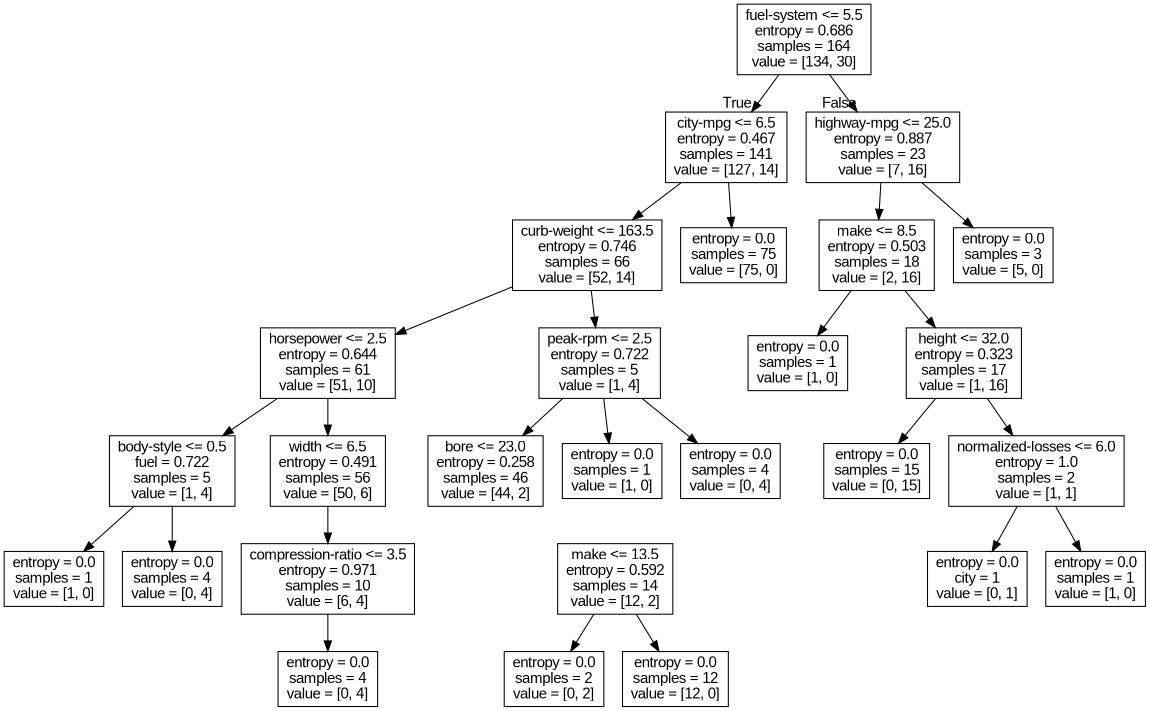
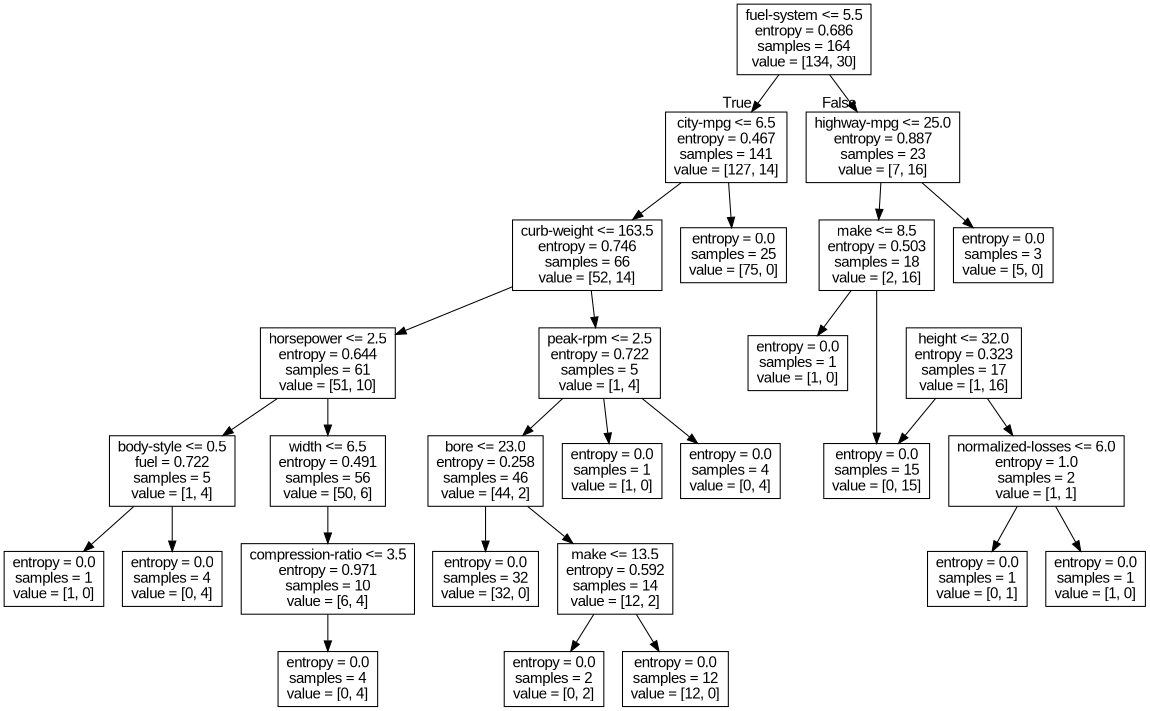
node "entropy = 0.0 samples = 75 value = [75, 0]": label "entropy = 0.0 samples = 75 value = [75, 0]" -> "entropy = 0.0 samples = 25 value = [75, 0]"
edge "make <= 8.5 entropy = 0.503 samples = 18 value = [2, 16]" -> "height <= 32.0 entropy = 0.323 samples = 17 value = [1, 16]": now "make <= 8.5 entropy = 0.503 samples = 18 value = [2, 16]" -> "entropy = 0.0 samples = 15 value = [0, 15]"
edge "bore <= 23.0 entropy = 0.258 samples = 46 value = [44, 2]" -> "make <= 13.5 entropy = 0.592 samples = 14 value = [12, 2]": added
node "entropy = 0.0 samples = 32 value = [32, 0]": added
node "entropy = 0.0 city = 1 value = [0, 1]": label "entropy = 0.0 city = 1 value = [0, 1]" -> "entropy = 0.0 samples = 1 value = [0, 1]"
